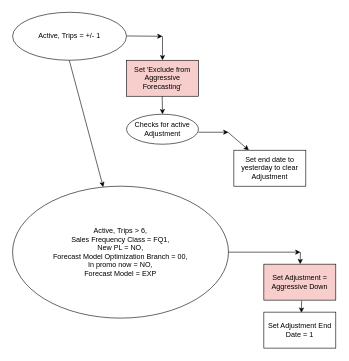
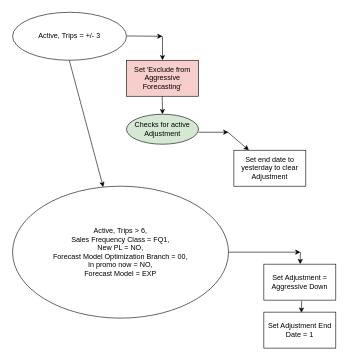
node "Active, Trips = +/- 1": label "Active, Trips = +/- 1" -> "Active, Trips = +/- 3"
node "Checks for active Adjustment": fillcolor #ffffff -> #d5e8d4
node "Set Adjustment = Aggressive Down": fillcolor #f8cecc -> #ffffff
